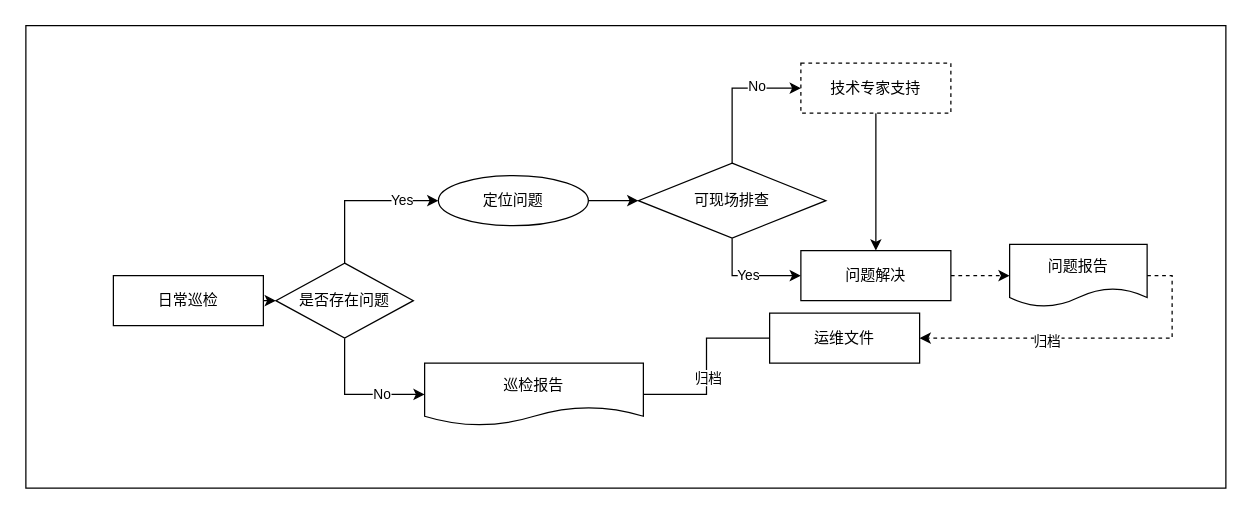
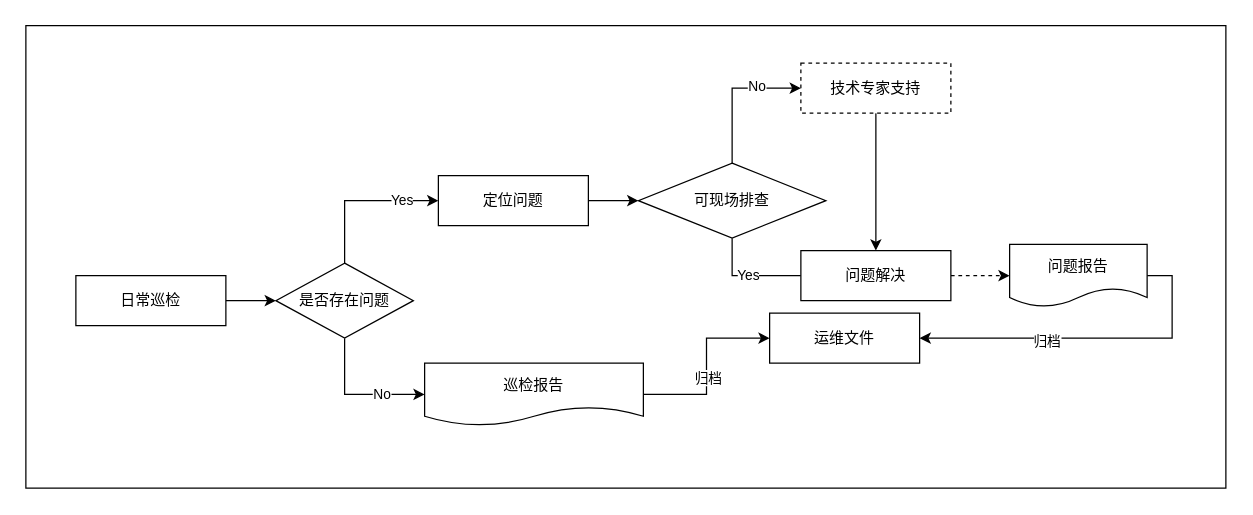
node "定位问题": shape ellipse -> rectangle
edge "可现场排查" -> "问题解决": arrowhead classic -> none
node "日常巡检": moved (188, 301) -> (151, 301)
edge "运维文件" -- "巡检报告": arrowhead none -> classic
edge "问题报告" -> "运维文件": style dashed -> solid
